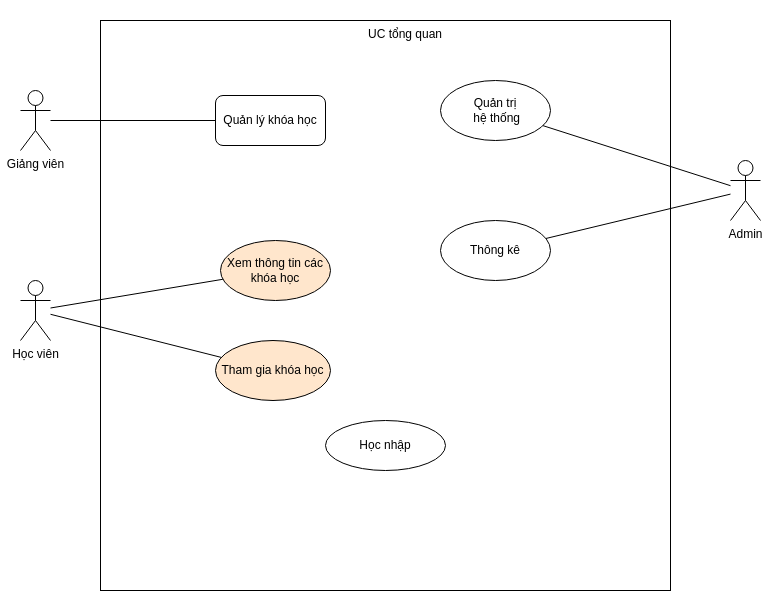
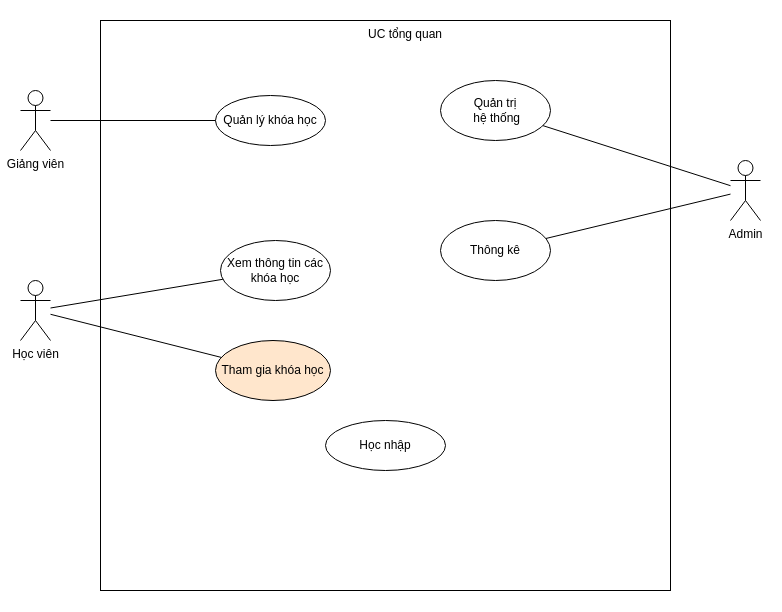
node "Quản lý khóa học": shape rounded rectangle -> ellipse
node "Xem thông tin các khóa học": fillcolor #ffe6cc -> #ffffff
